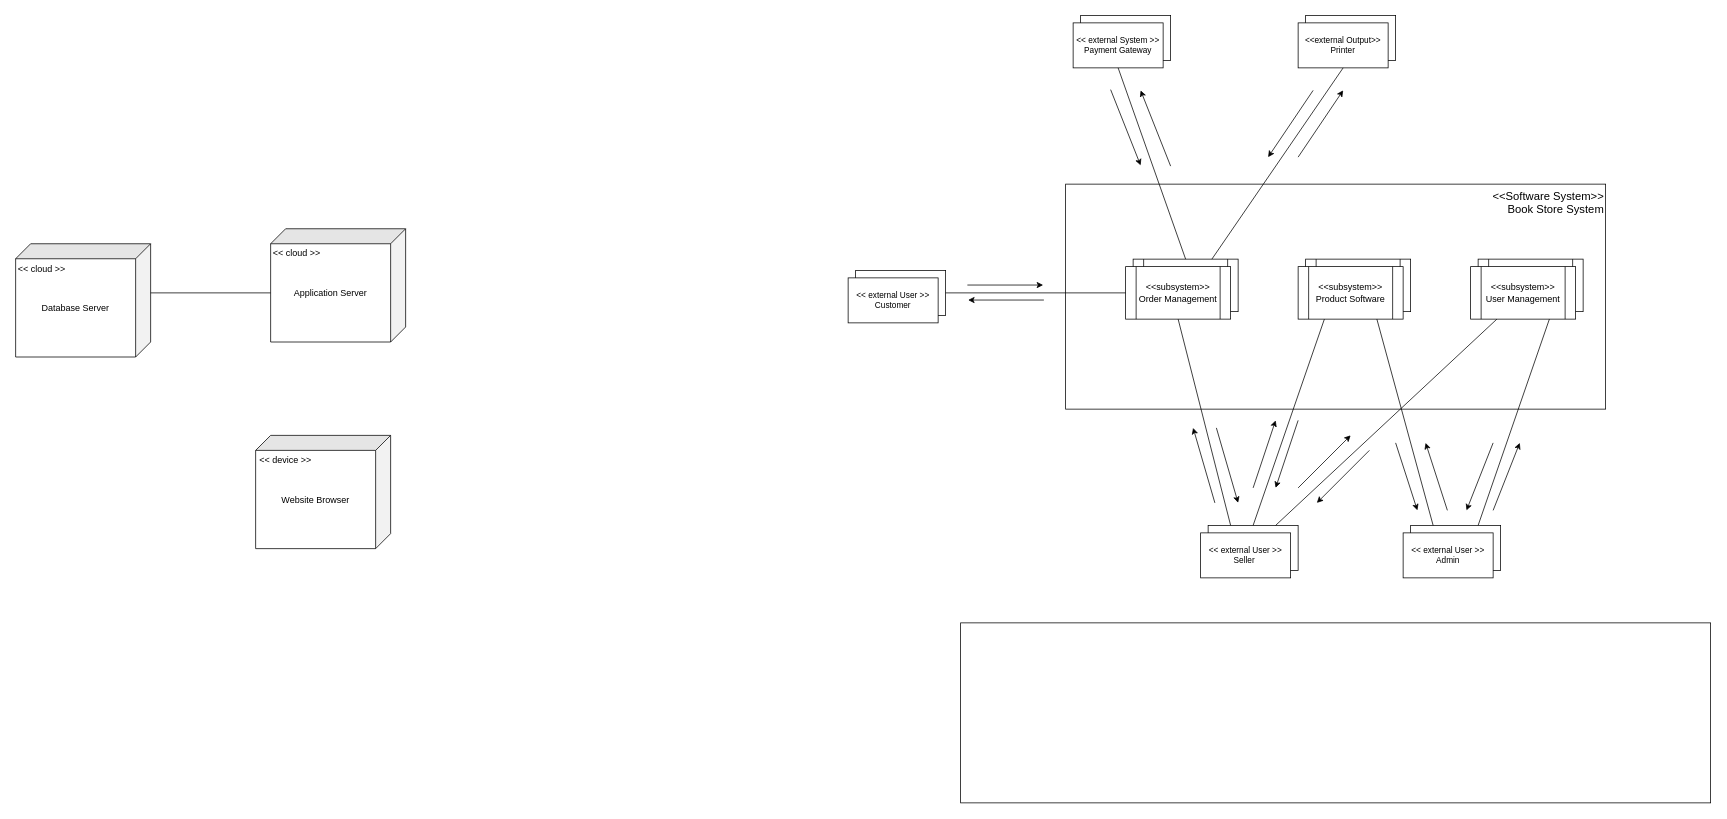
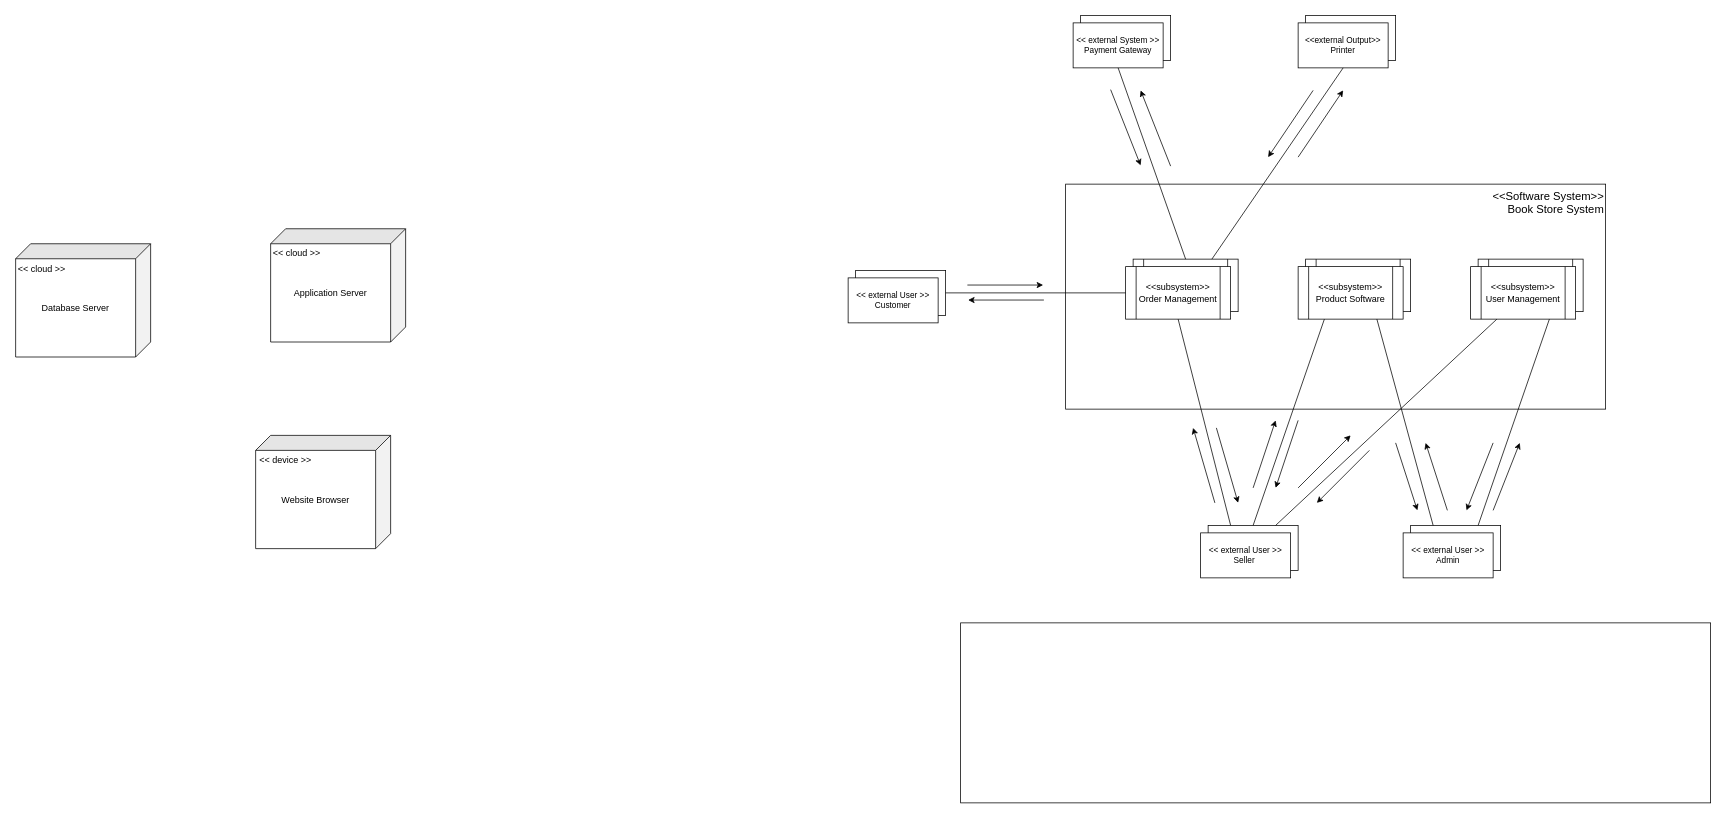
edge "Application Server" -- "Database Server": removed
